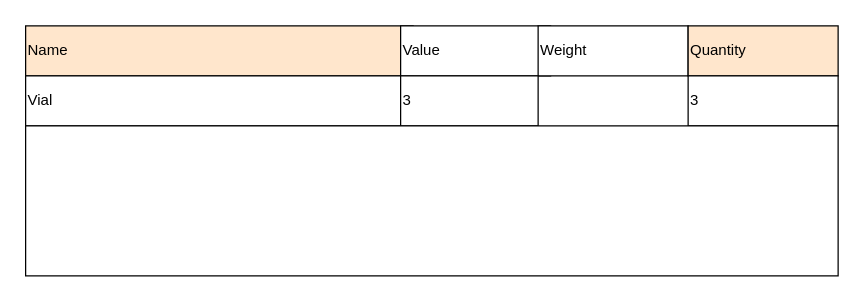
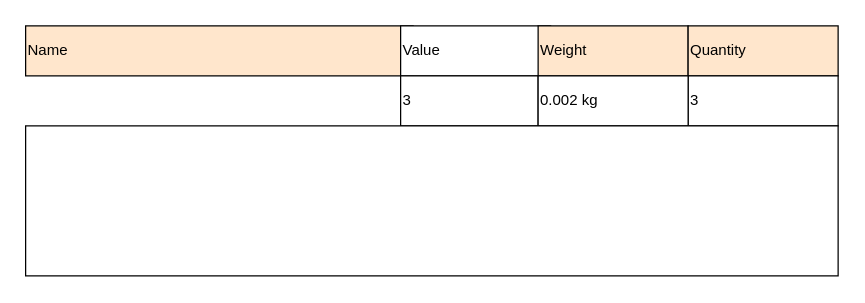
node "Weight": fillcolor #ffffff -> #ffe6cc
node "Vial": removed
node "0.002 kg": added
